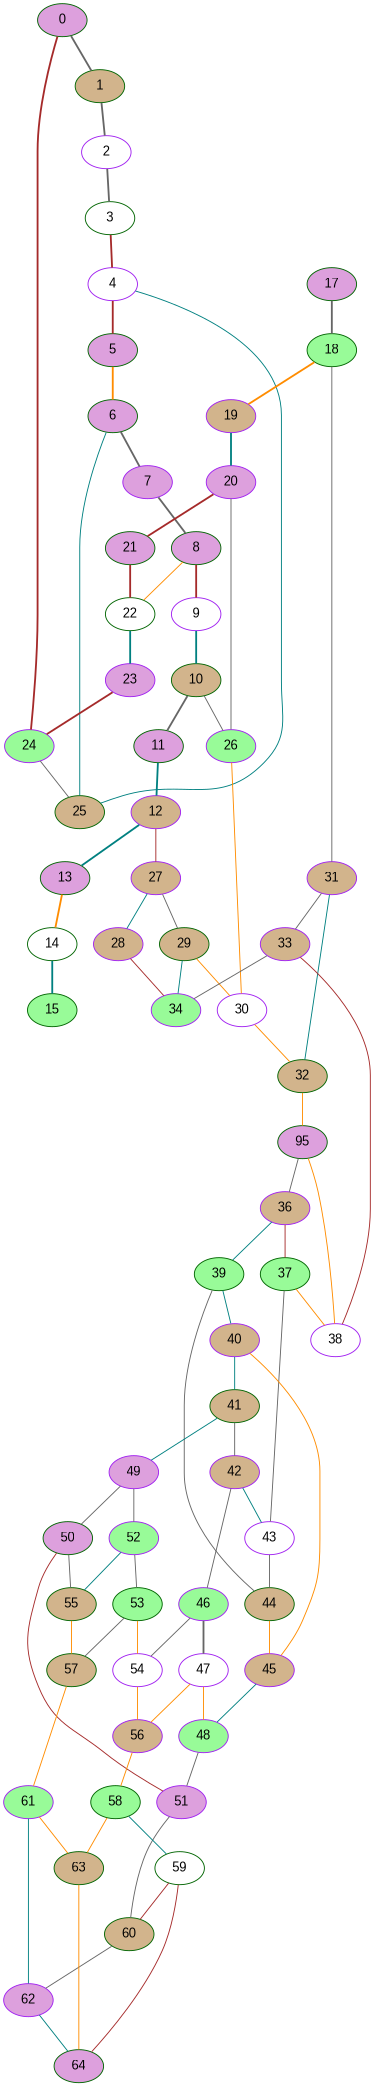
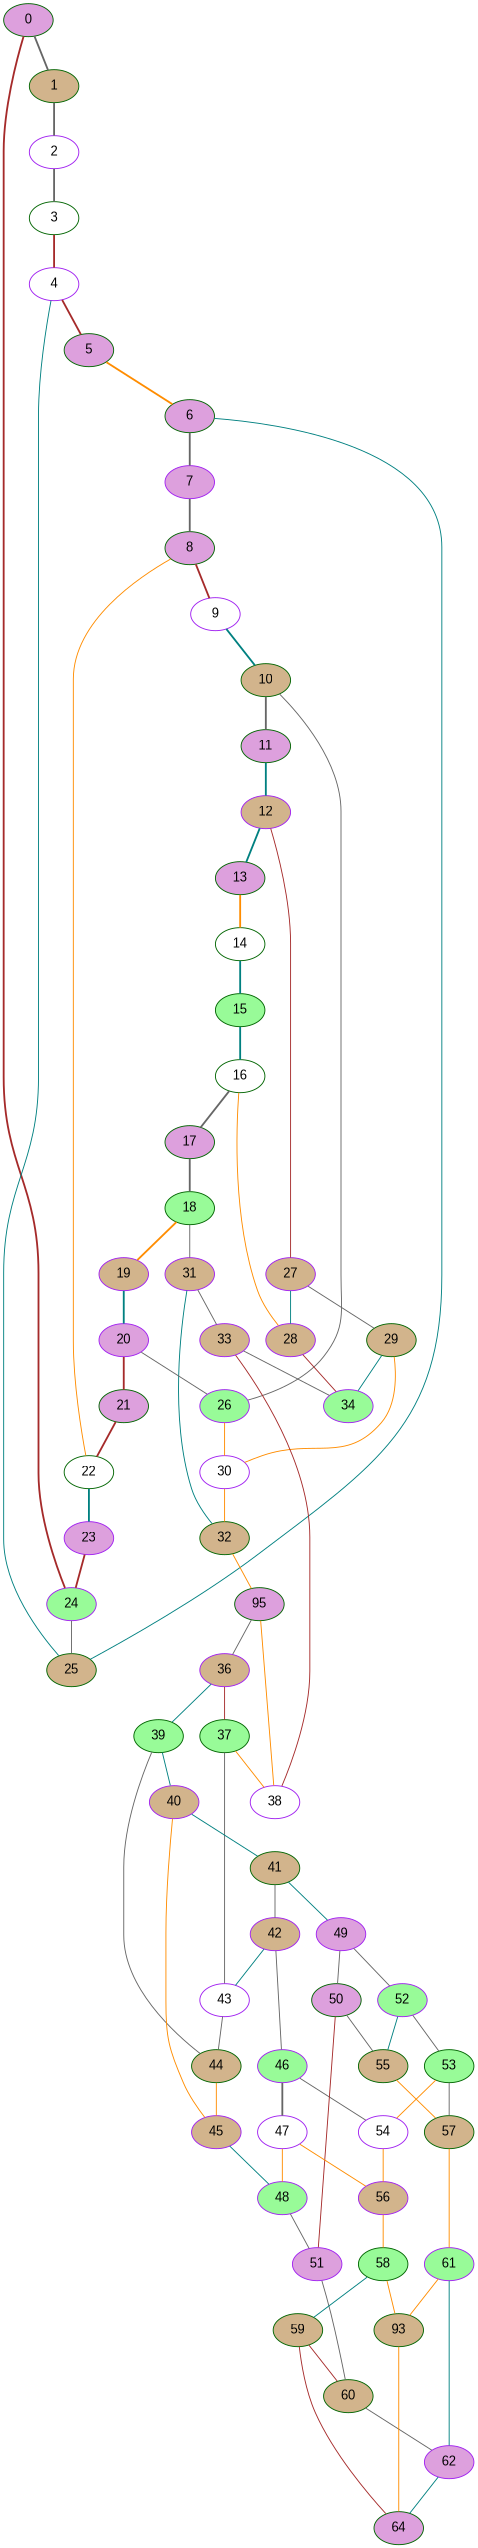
node "16": added
node "63": label "63" -> "93"
node "59": fillcolor white -> tan
